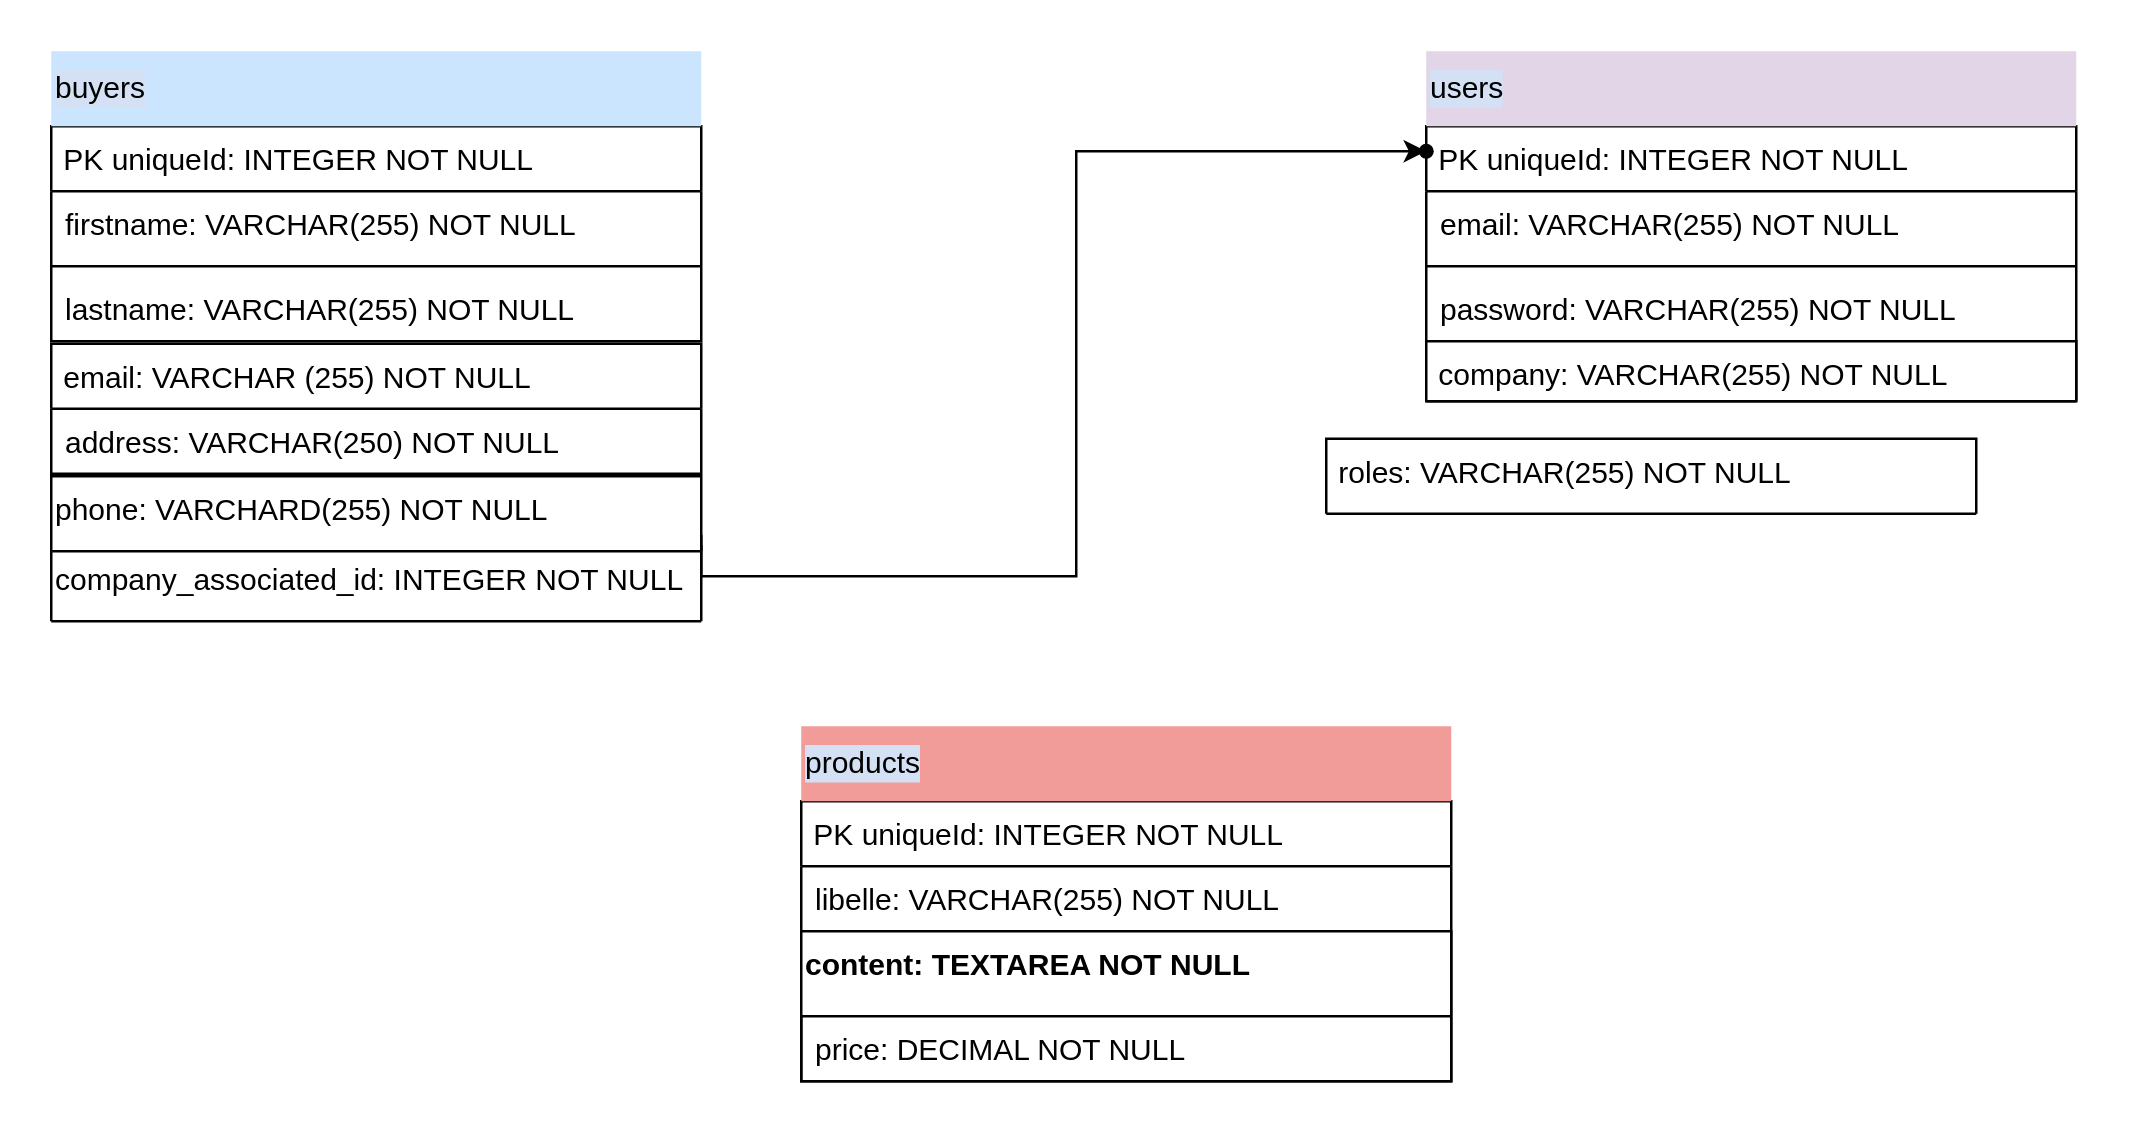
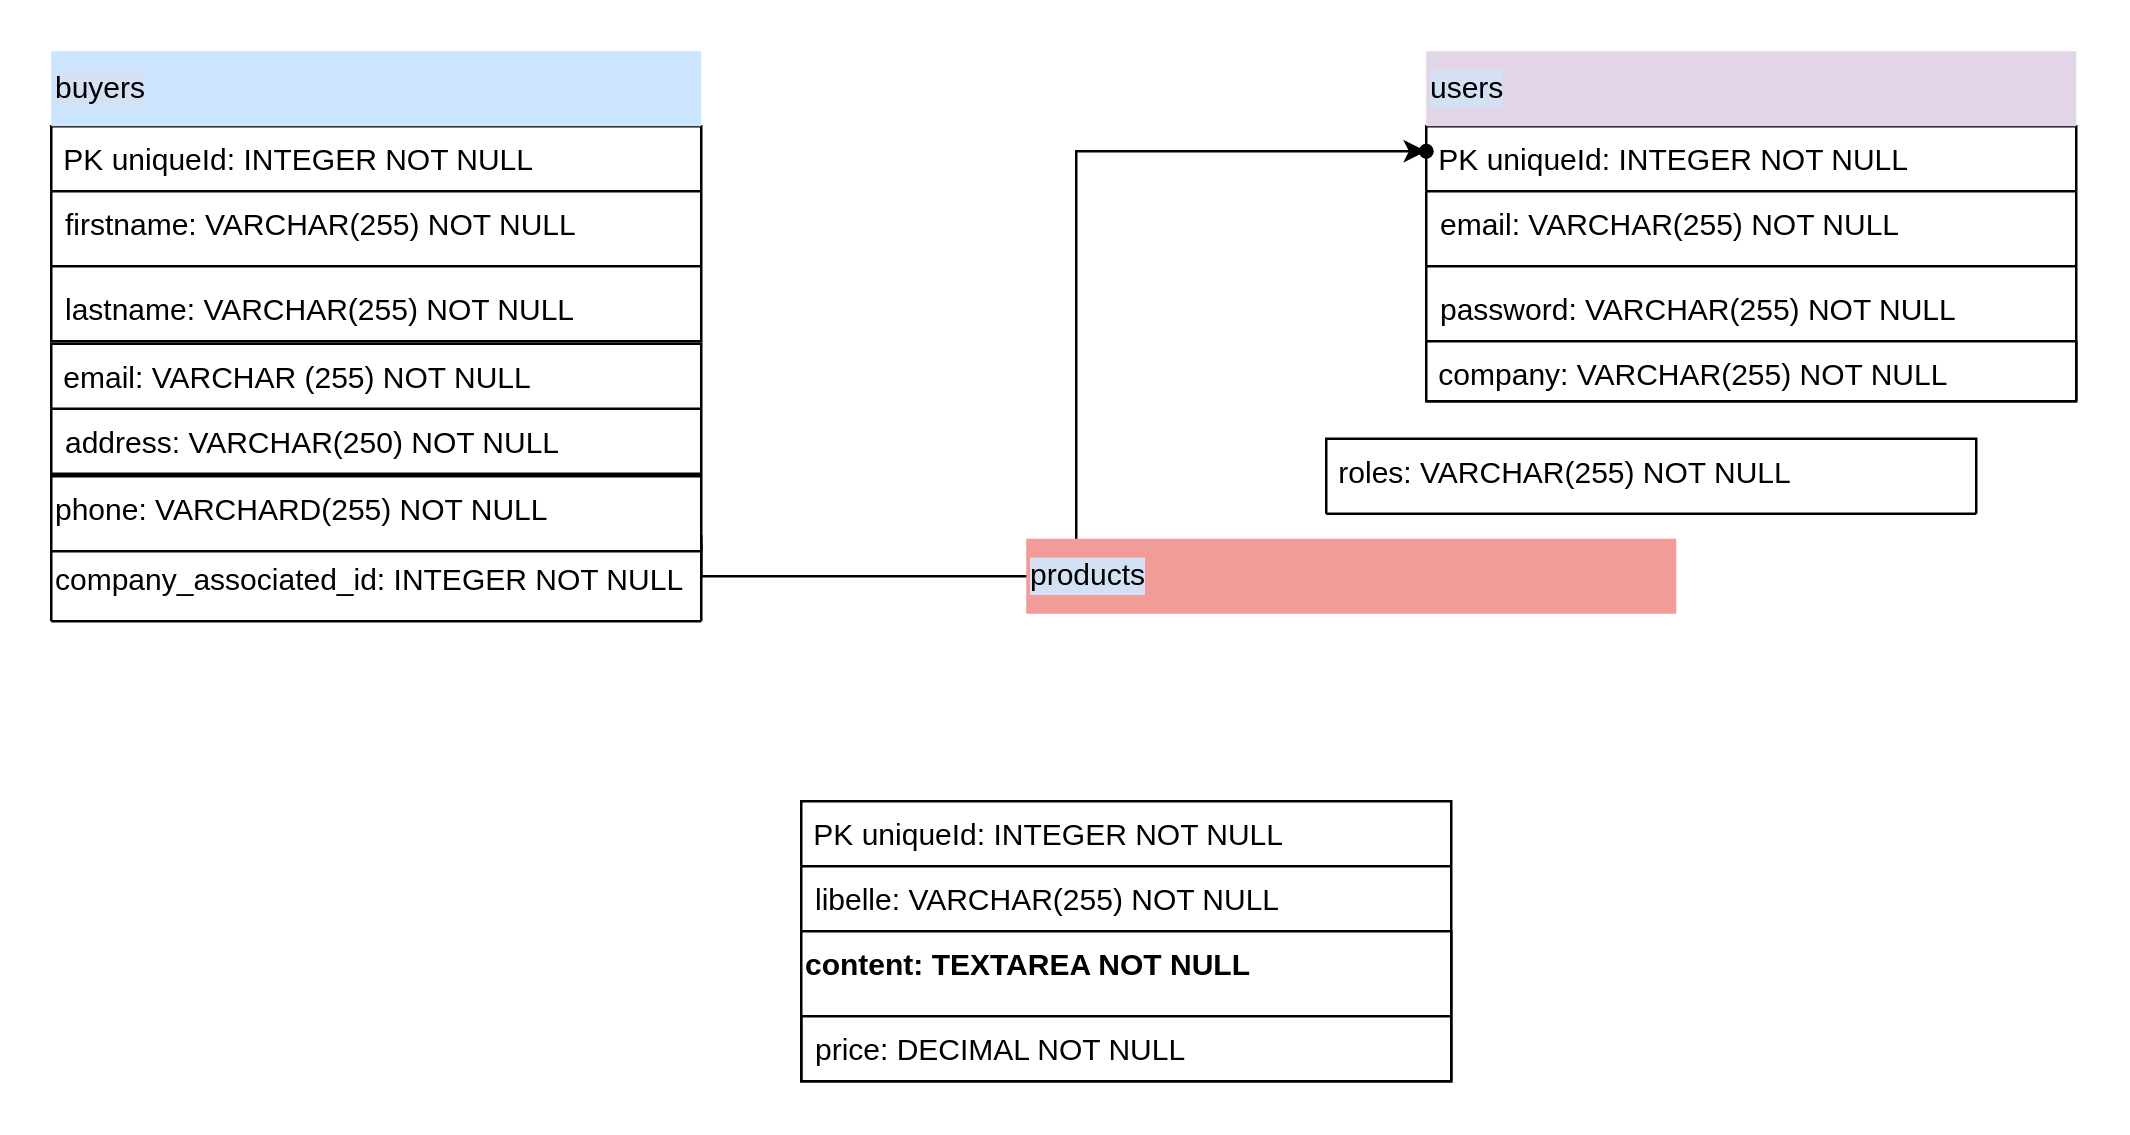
node "products": moved (1126, 764) -> (1351, 576)
